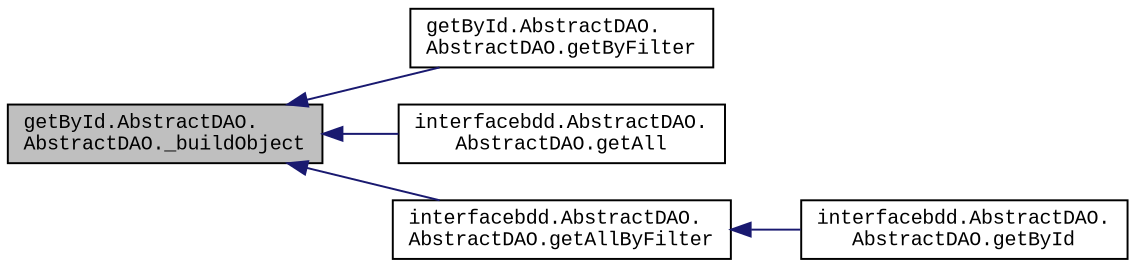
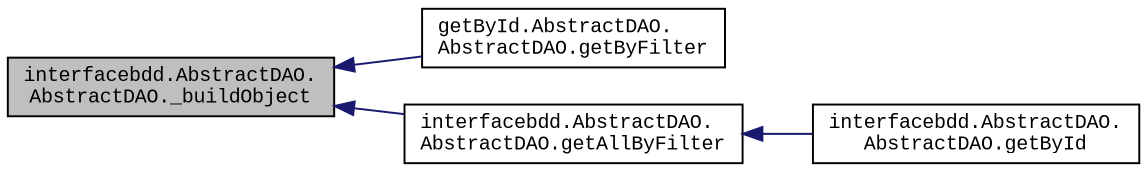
node "getById.AbstractDAO. AbstractDAO._buildObject": label "getById.AbstractDAO. AbstractDAO._buildObject" -> "interfacebdd.AbstractDAO. AbstractDAO._buildObject"
node "interfacebdd.AbstractDAO. AbstractDAO.getAll": removed
